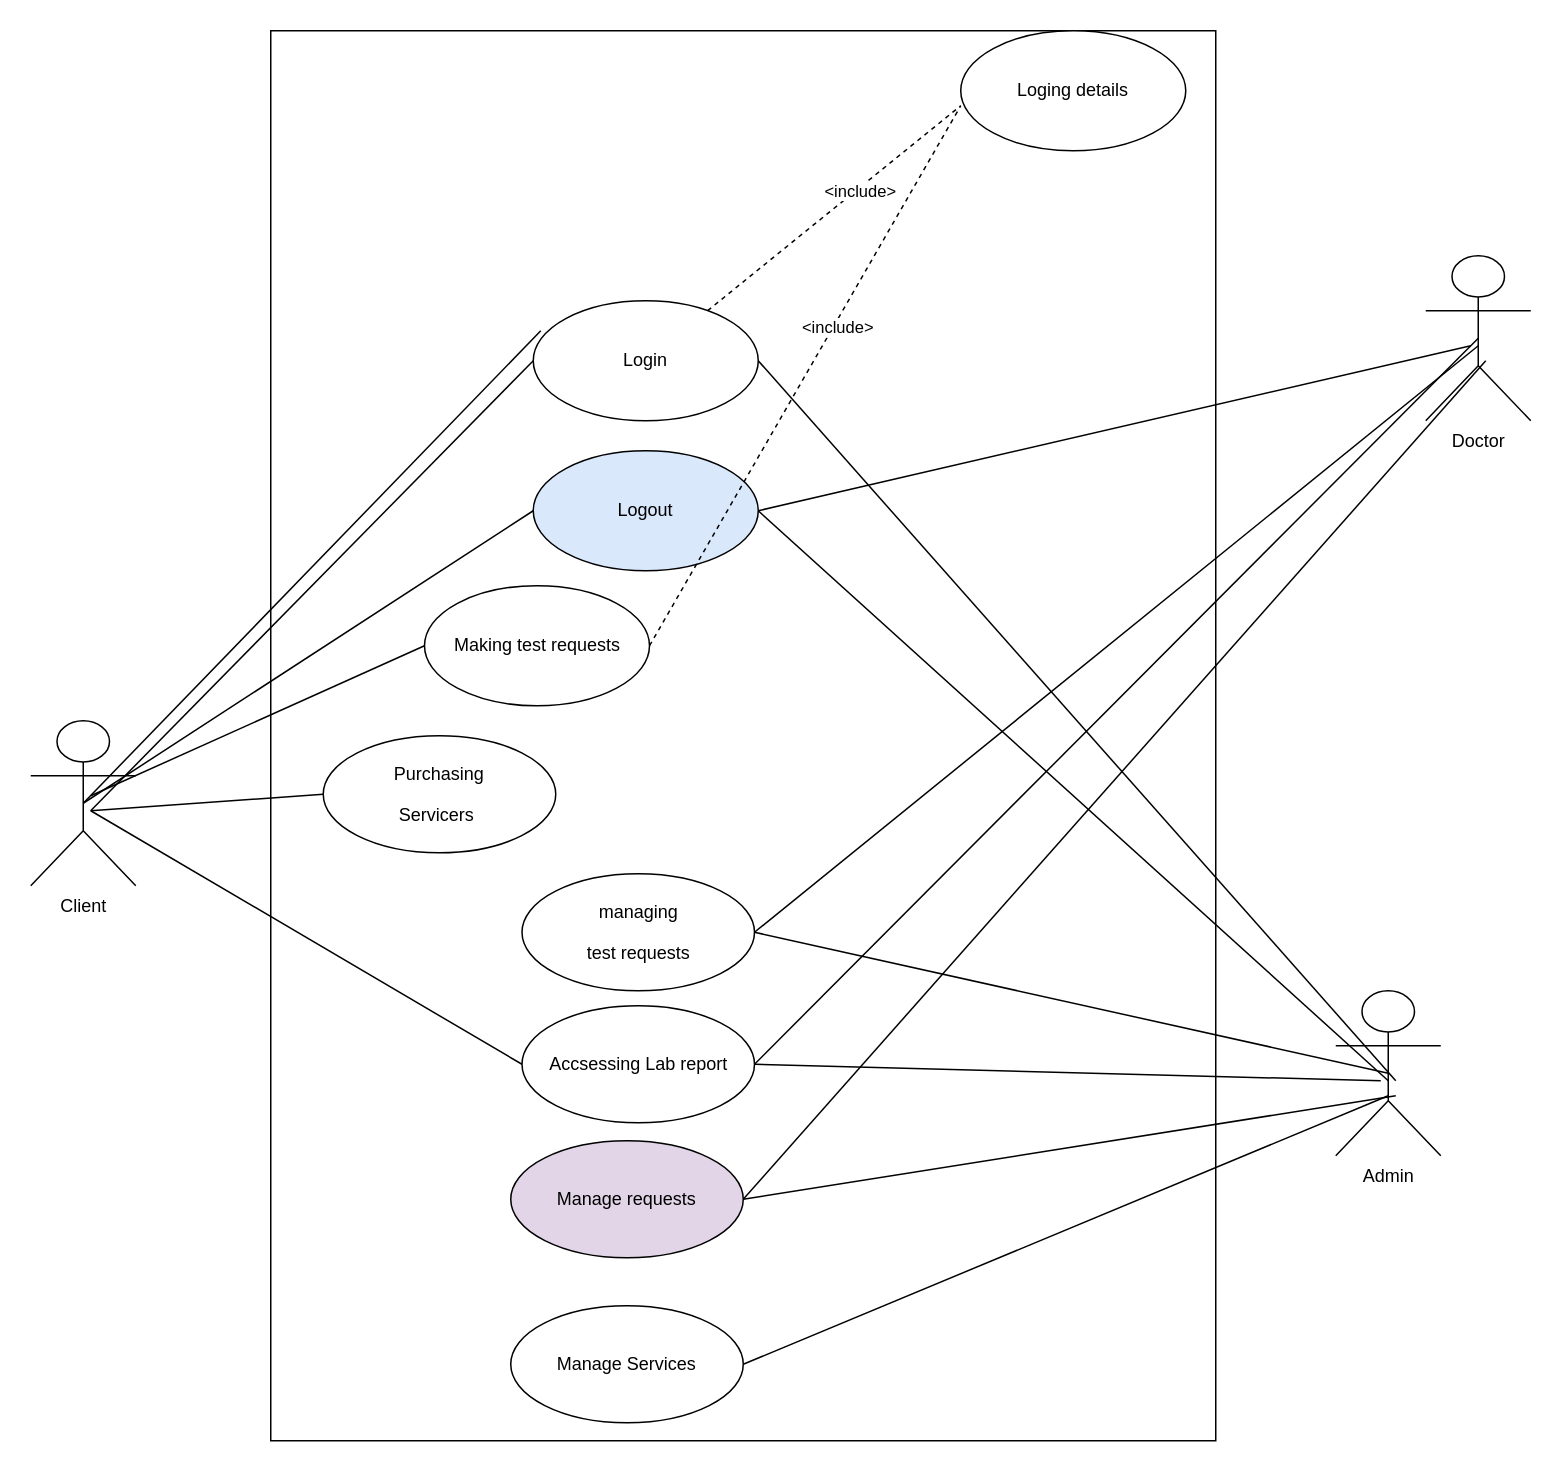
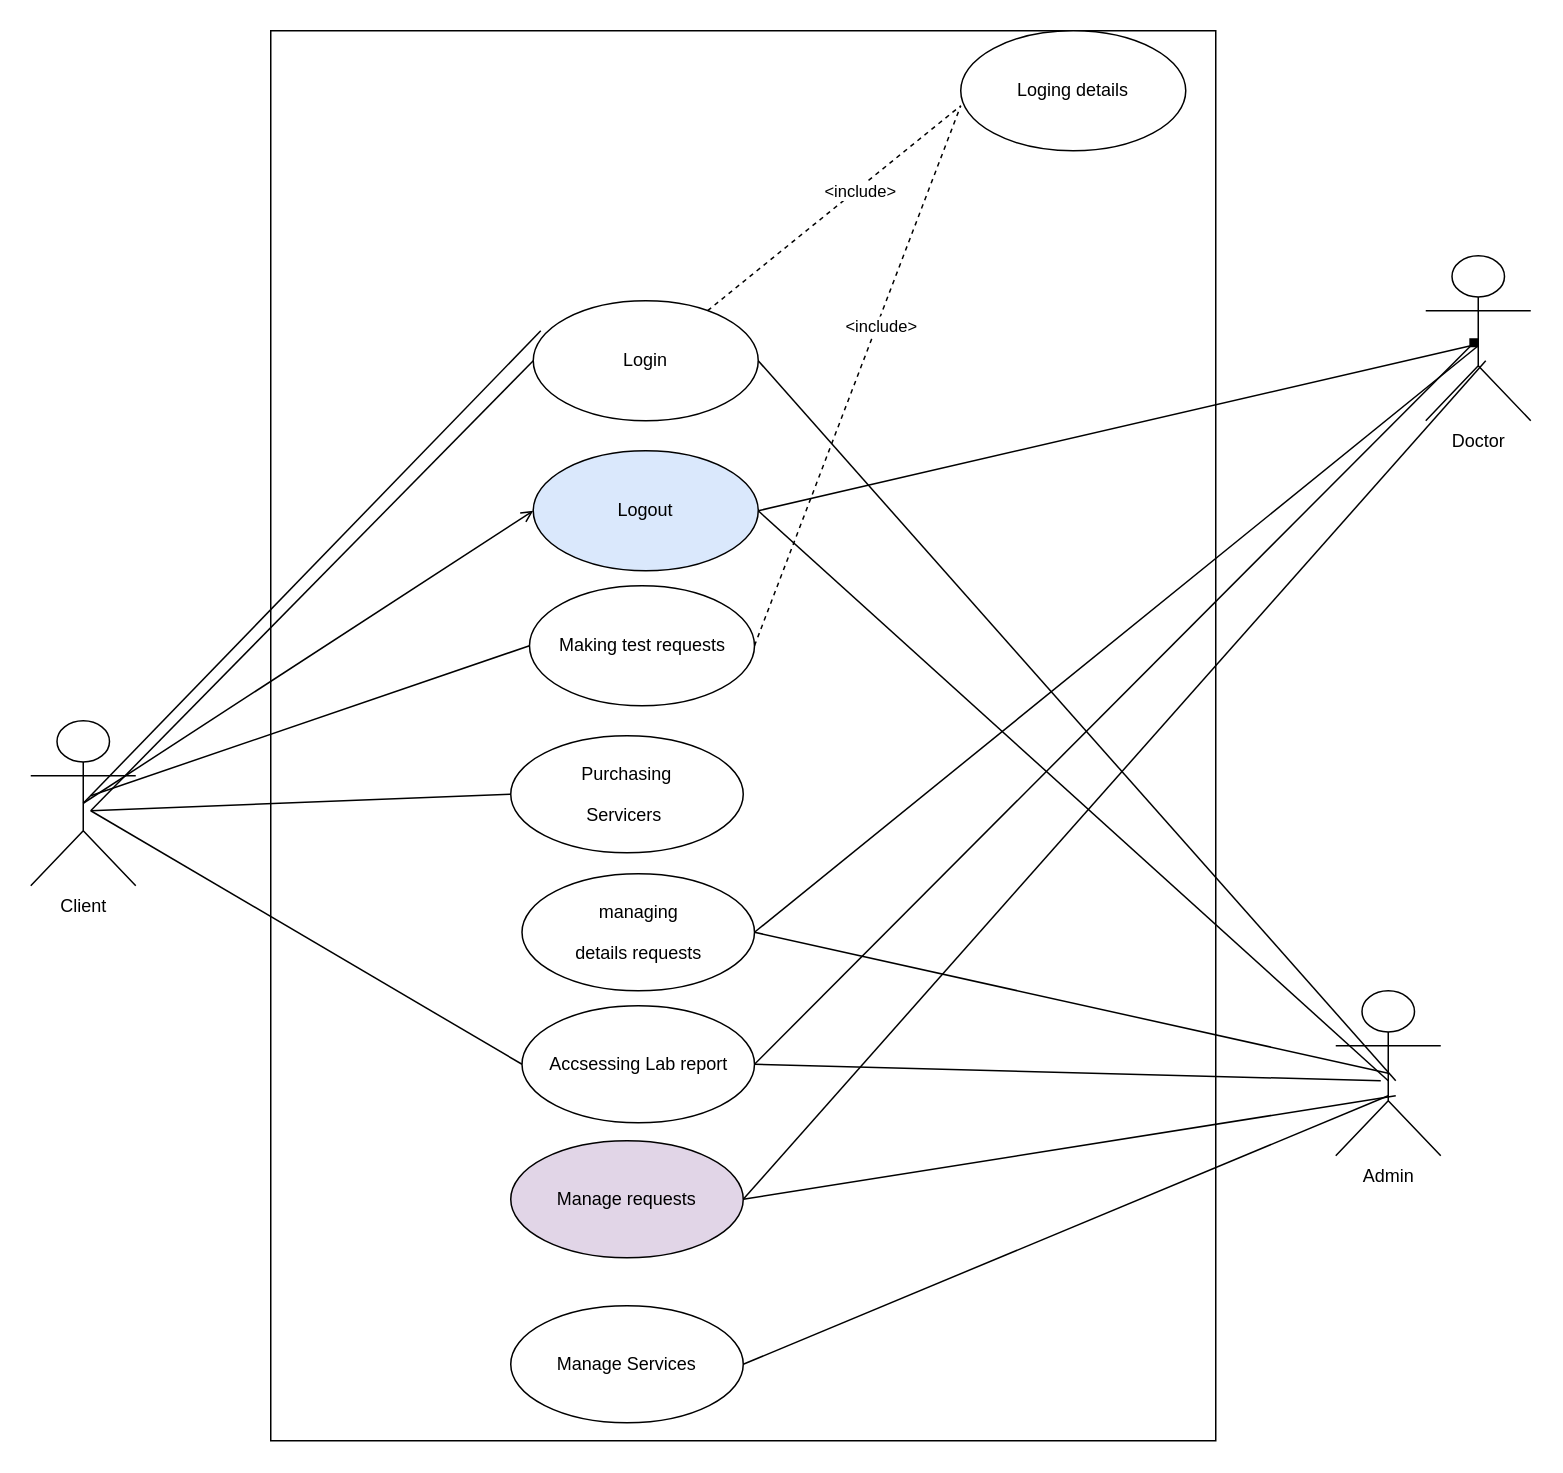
edge "Doctor" -- "Accsessing Lab report": arrowhead none -> diamond
edge "Logout" -- "Client": arrowhead none -> open
node "Making test requests": moved (537, 646) -> (642, 646)
node "Purchasing Servicers": moved (440, 794) -> (627, 794)
node "managing test requests": label "managing test requests" -> "managing details requests"
